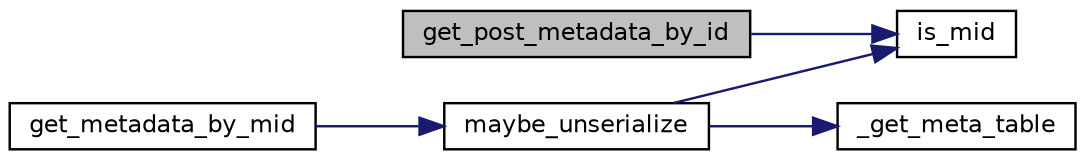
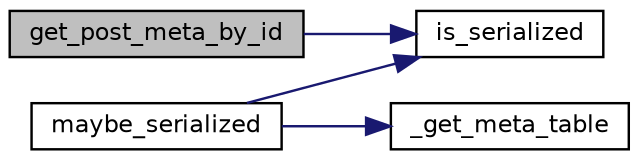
node "get_post_metadata_by_id": label "get_post_metadata_by_id" -> "get_post_meta_by_id"
node "is_mid": label "is_mid" -> "is_serialized"
node "get_metadata_by_mid": removed
node "maybe_unserialize": label "maybe_unserialize" -> "maybe_serialized"
